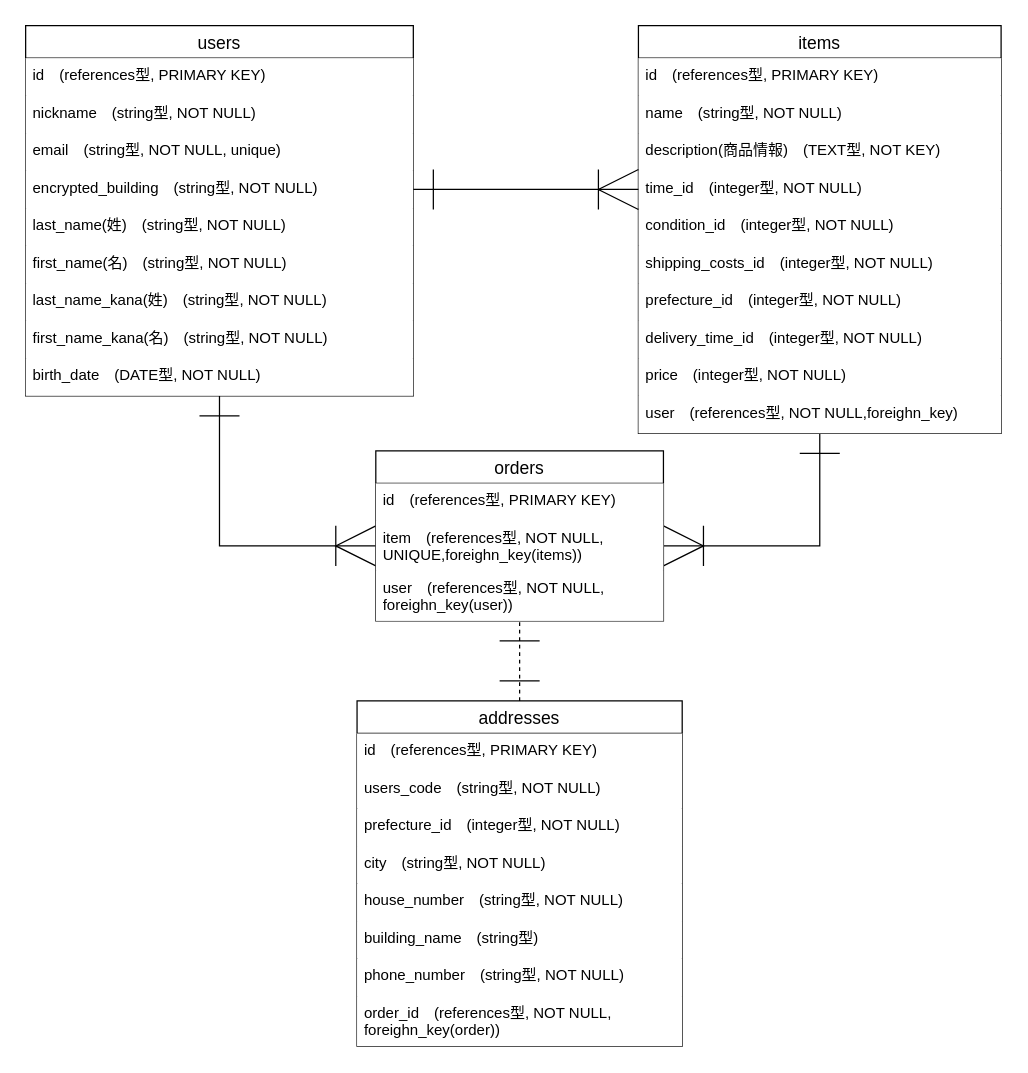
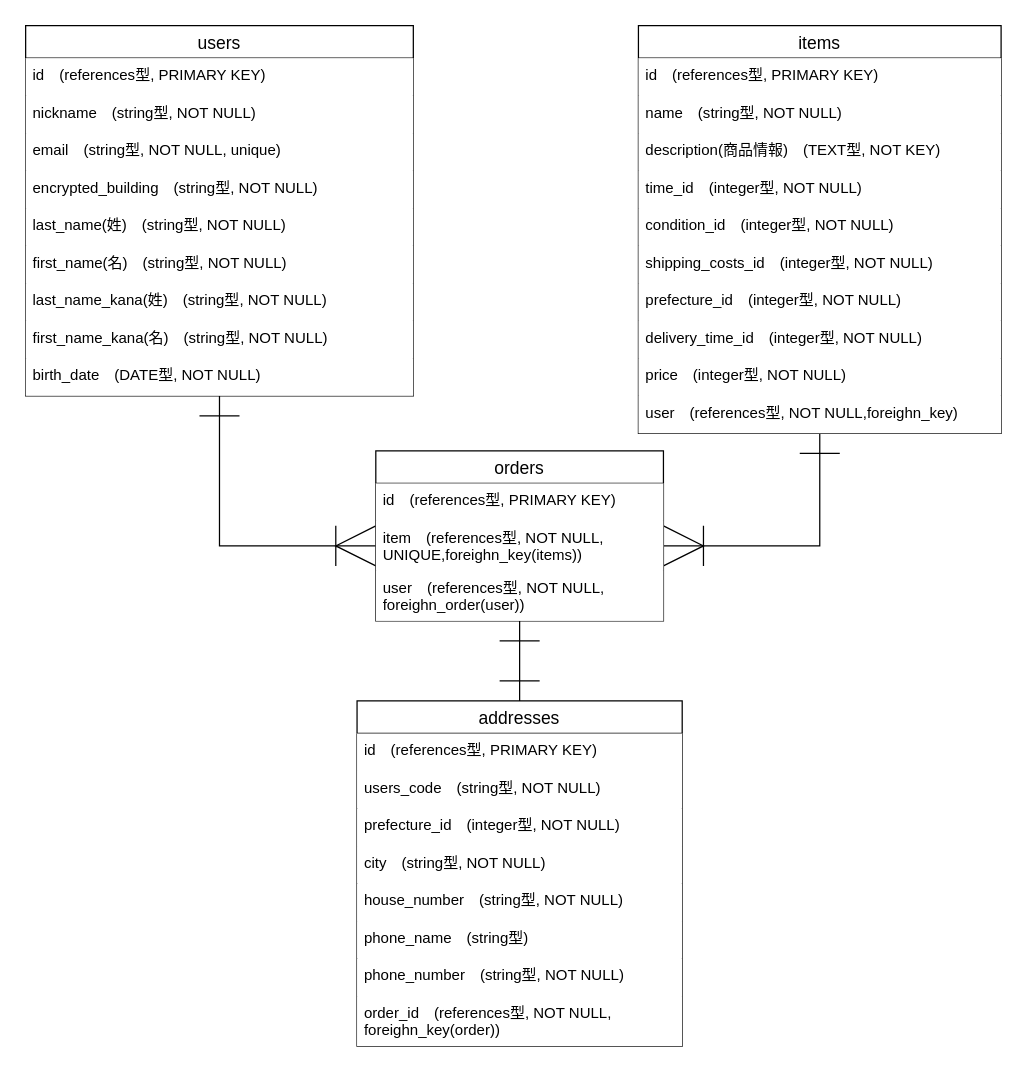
edge "encrypted_building (string型, NOT NULL)" -- "time_id (integer型, NOT NULL)": removed
node "user (references型, NOT NULL, foreighn_key(user))": label "user (references型, NOT NULL, foreighn_key(user))" -> "user (references型, NOT NULL, foreighn_order(user))"
edge "orders" -- "addresses": style dashed -> solid
node "building_name (string型)": label "building_name (string型)" -> "phone_name (string型)"
